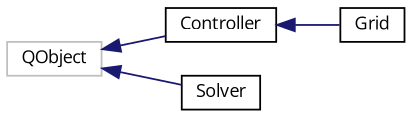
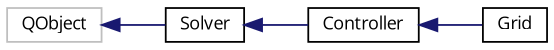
edge "Controller" -> "QObject": now "Controller" -> "Solver"
